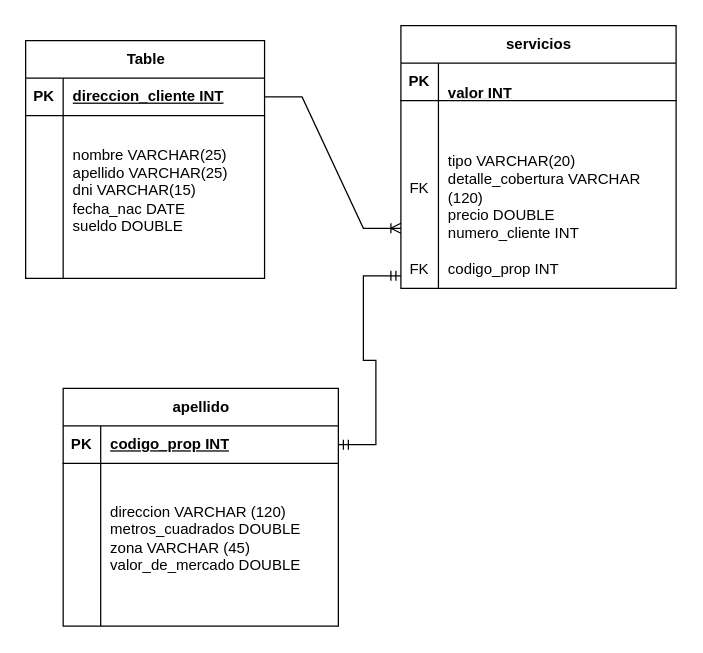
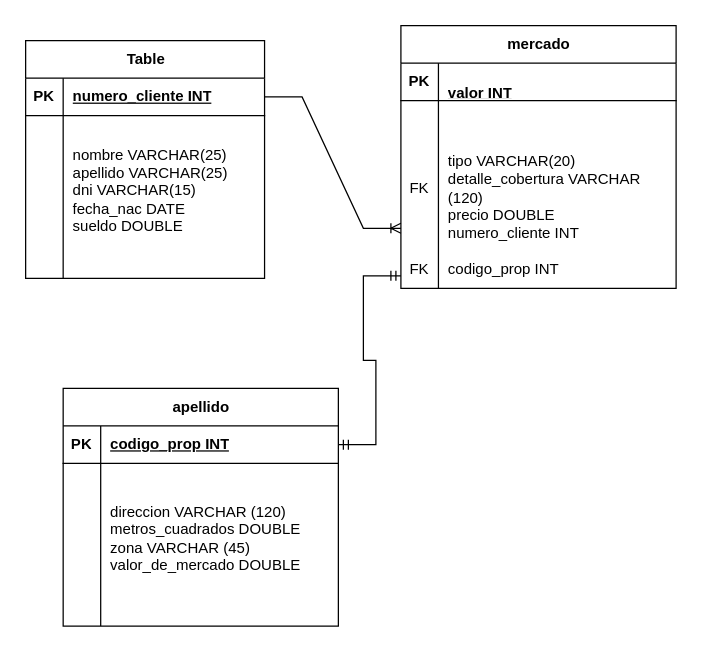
node "servicios": label "servicios" -> "mercado"
node "direccion_cliente INT": label "direccion_cliente INT" -> "numero_cliente INT"
